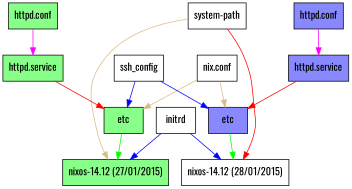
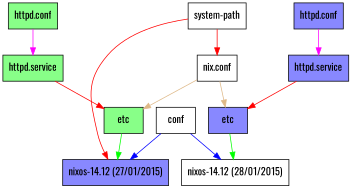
edge "system-path" -> "nixos-14.12 (27/01/2015)": color burlywood -> red
node "ssh_config": removed
edge "system-path" -> "nixos-14.12 (28/01/2015)": now "system-path" -> "nix.conf"
node "initrd": label "initrd" -> "conf"
node "nixos-14.12 (27/01/2015)": fillcolor #88ff88 -> #8888ff
